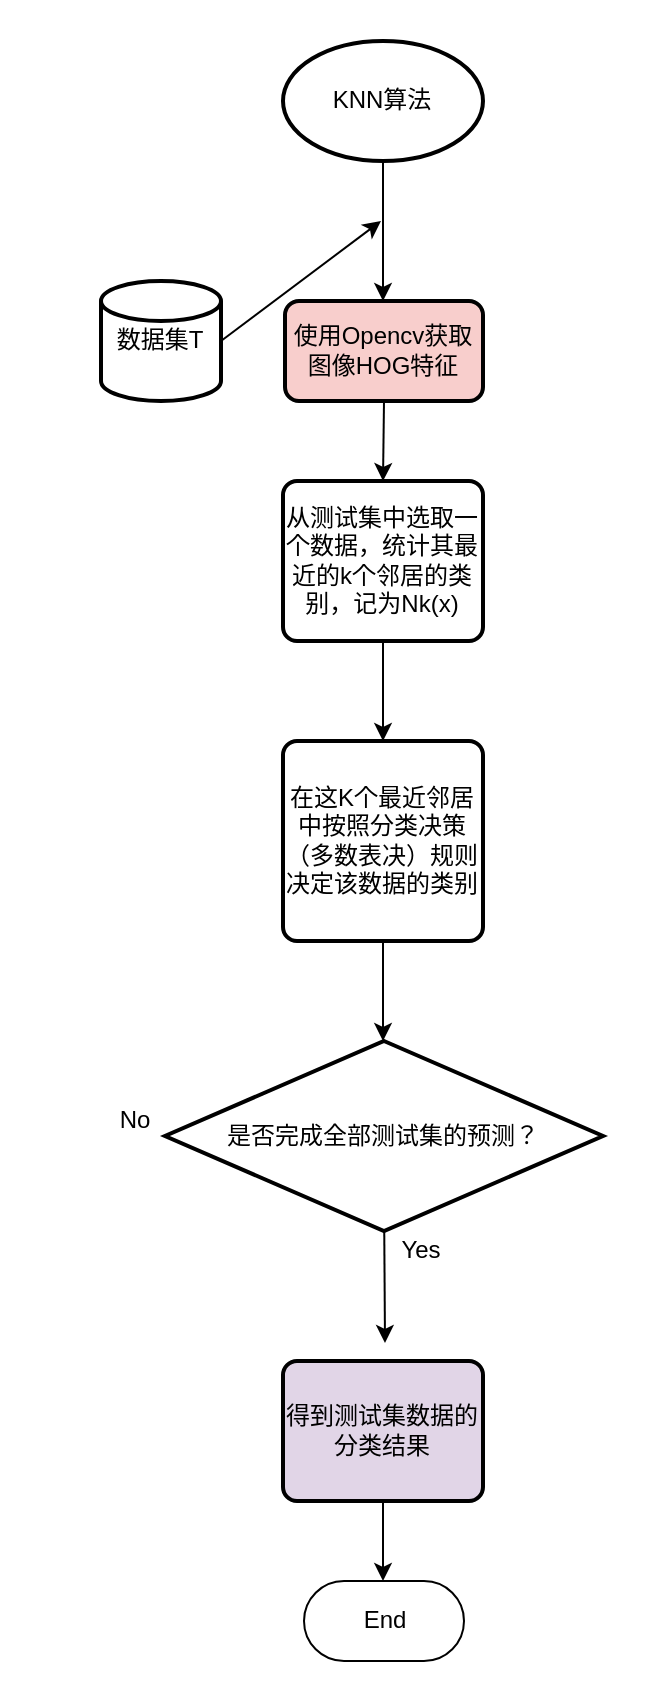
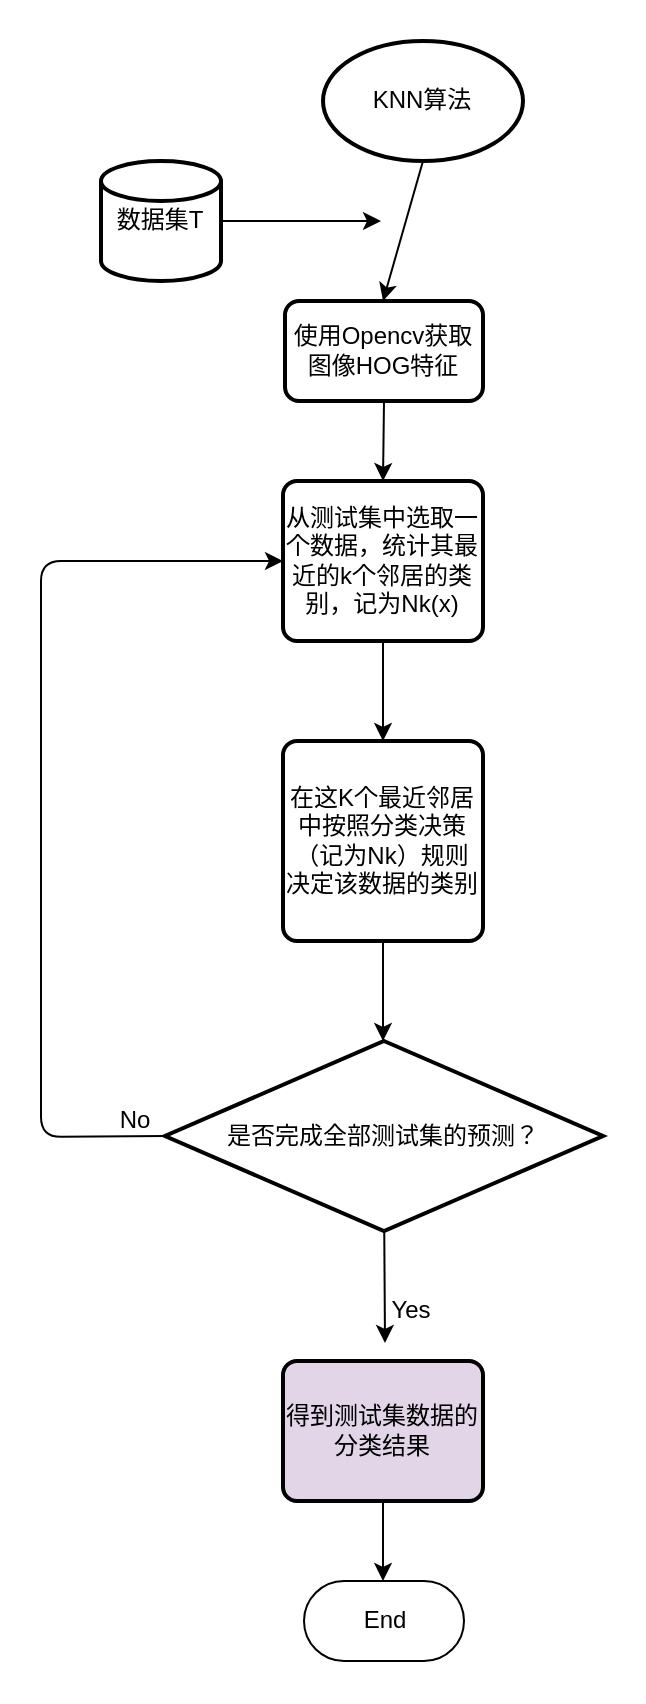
node "KNN算法": moved (383, 101) -> (423, 101)
node "数据集T": moved (161, 341) -> (161, 221)
node "使用Opencv获取图像HOG特征": fillcolor #f8cecc -> #ffffff
edge "是否完成全部测试集的预测？" -> "从测试集中选取一个数据，统计其最近的k个邻居的类别，记为Nk(x)": added
node "在这K个最近邻居中按照分类决策（多数表决）规则决定该数据的类别": label "在这K个最近邻居中按照分类决策（多数表决）规则决定该数据的类别" -> "在这K个最近邻居中按照分类决策（记为Nk）规则决定该数据的类别"
node "Yes": moved (421, 1251) -> (411, 1311)
